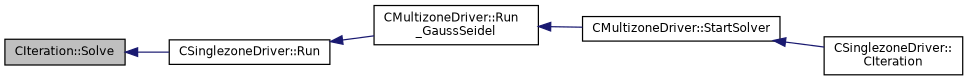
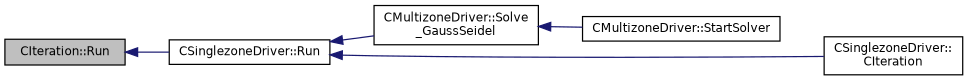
node "CMultizoneDriver::Run _GaussSeidel": label "CMultizoneDriver::Run _GaussSeidel" -> "CMultizoneDriver::Solve _GaussSeidel"
edge "CSinglezoneDriver:: CIteration" -> "CMultizoneDriver::StartSolver": now "CSinglezoneDriver:: CIteration" -> "CSinglezoneDriver::Run"
node "CIteration::Solve": label "CIteration::Solve" -> "CIteration::Run"
